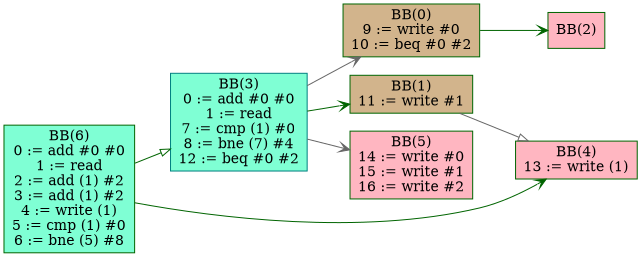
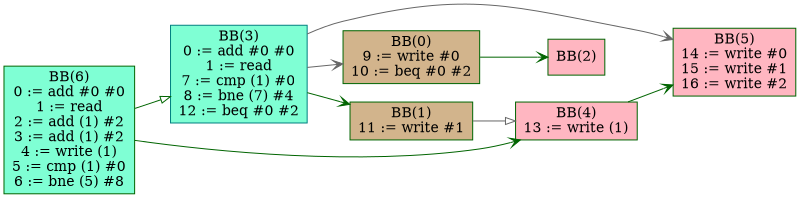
edge "BB(4) 13 := write (1)" -> "BB(5) 14 := write #0 15 := write #1 16 := write #2": added
